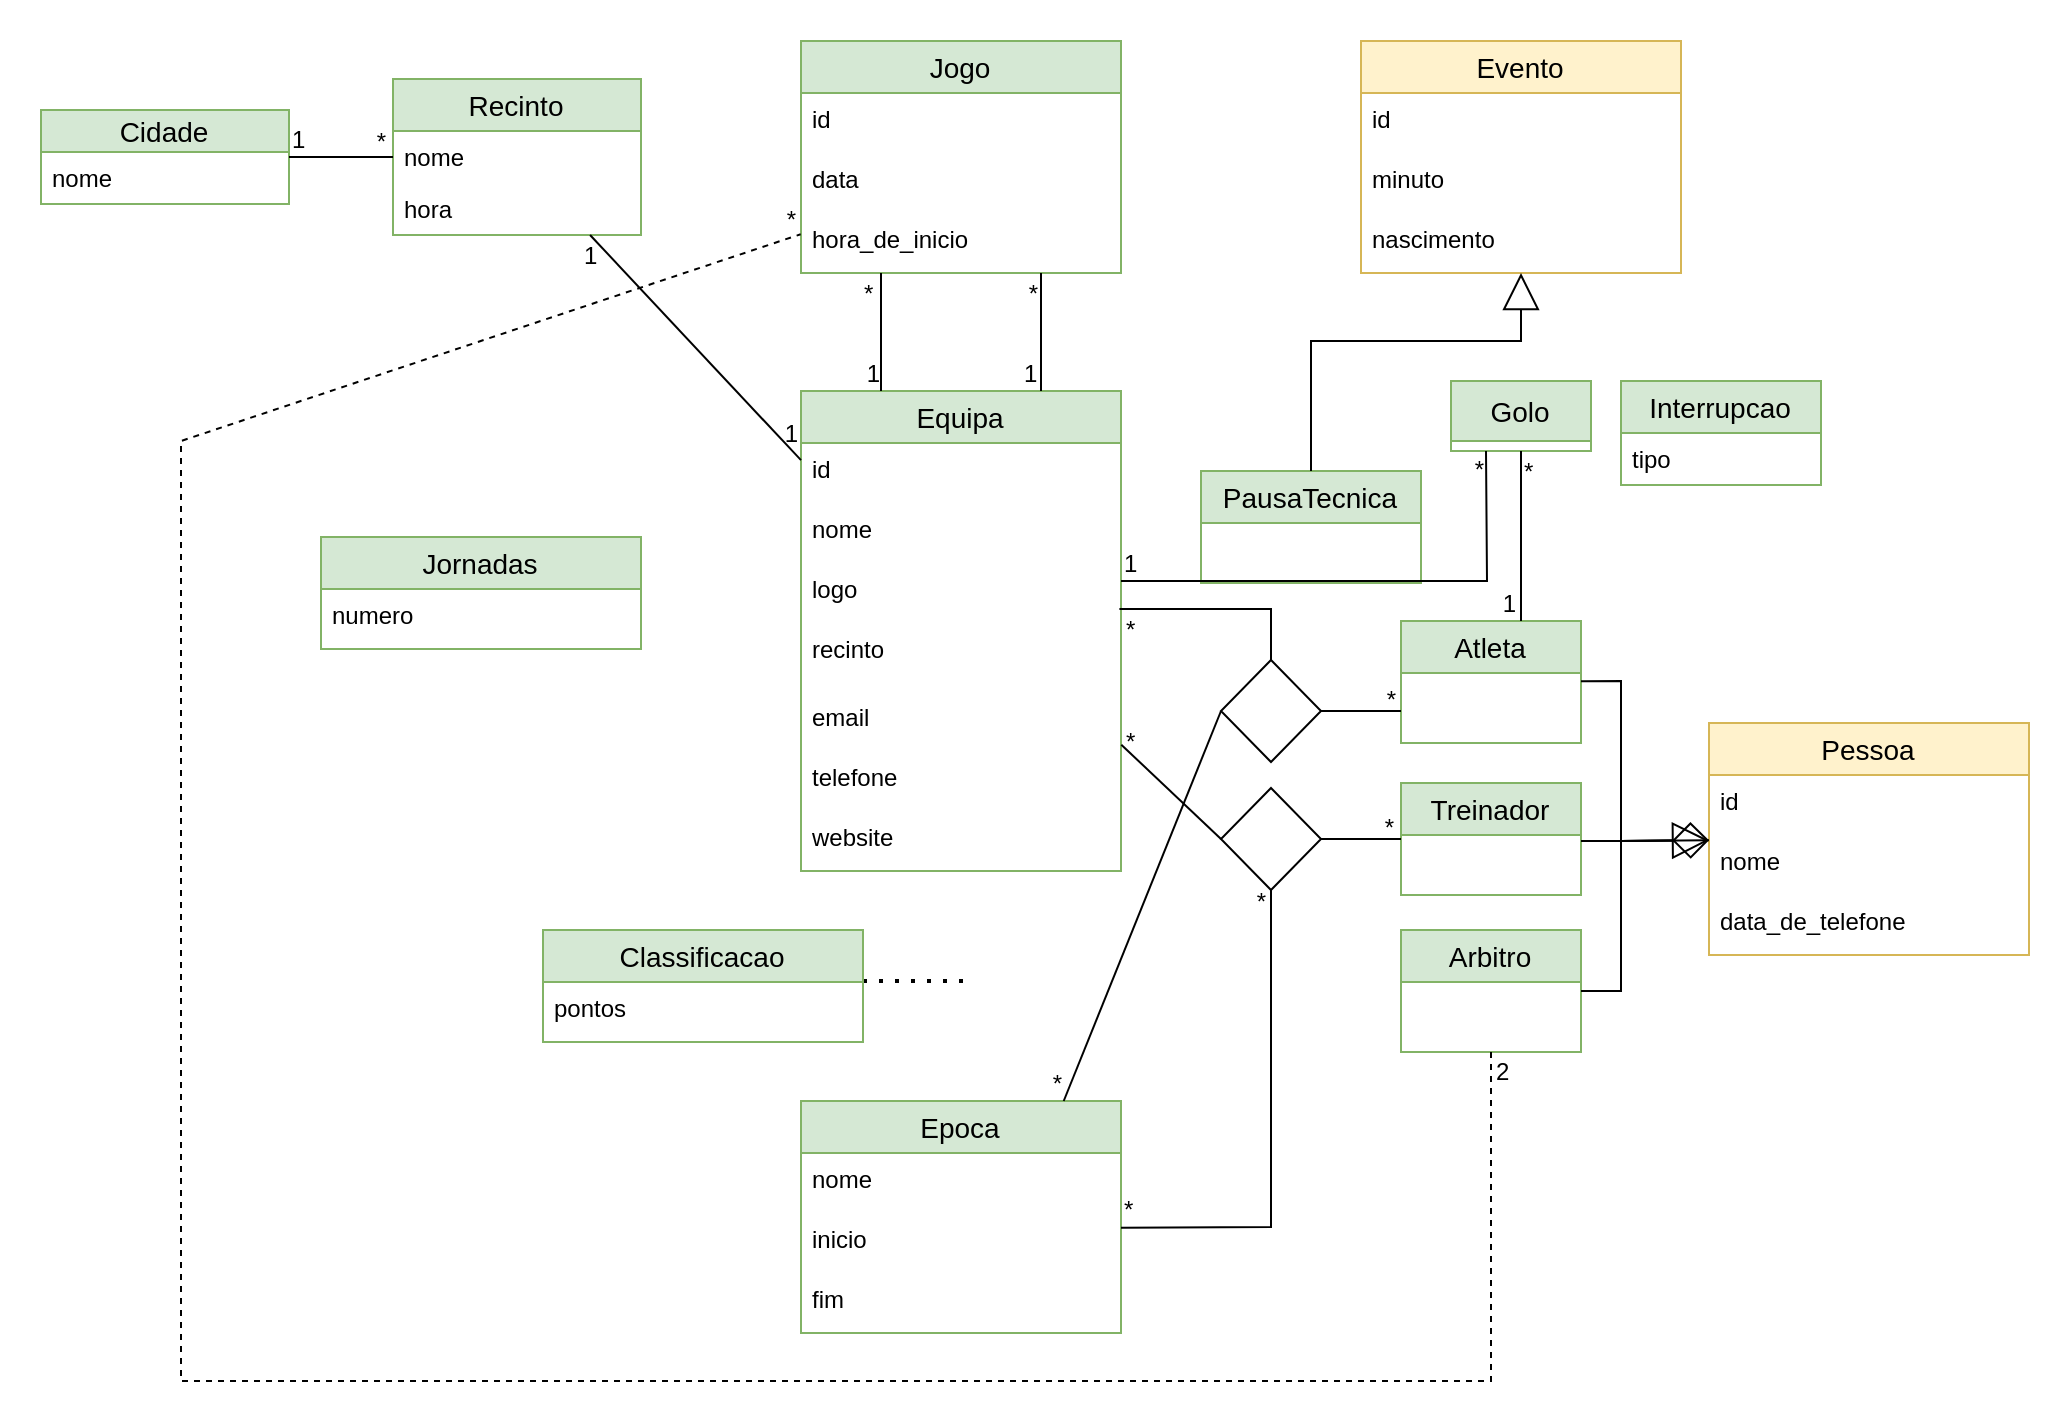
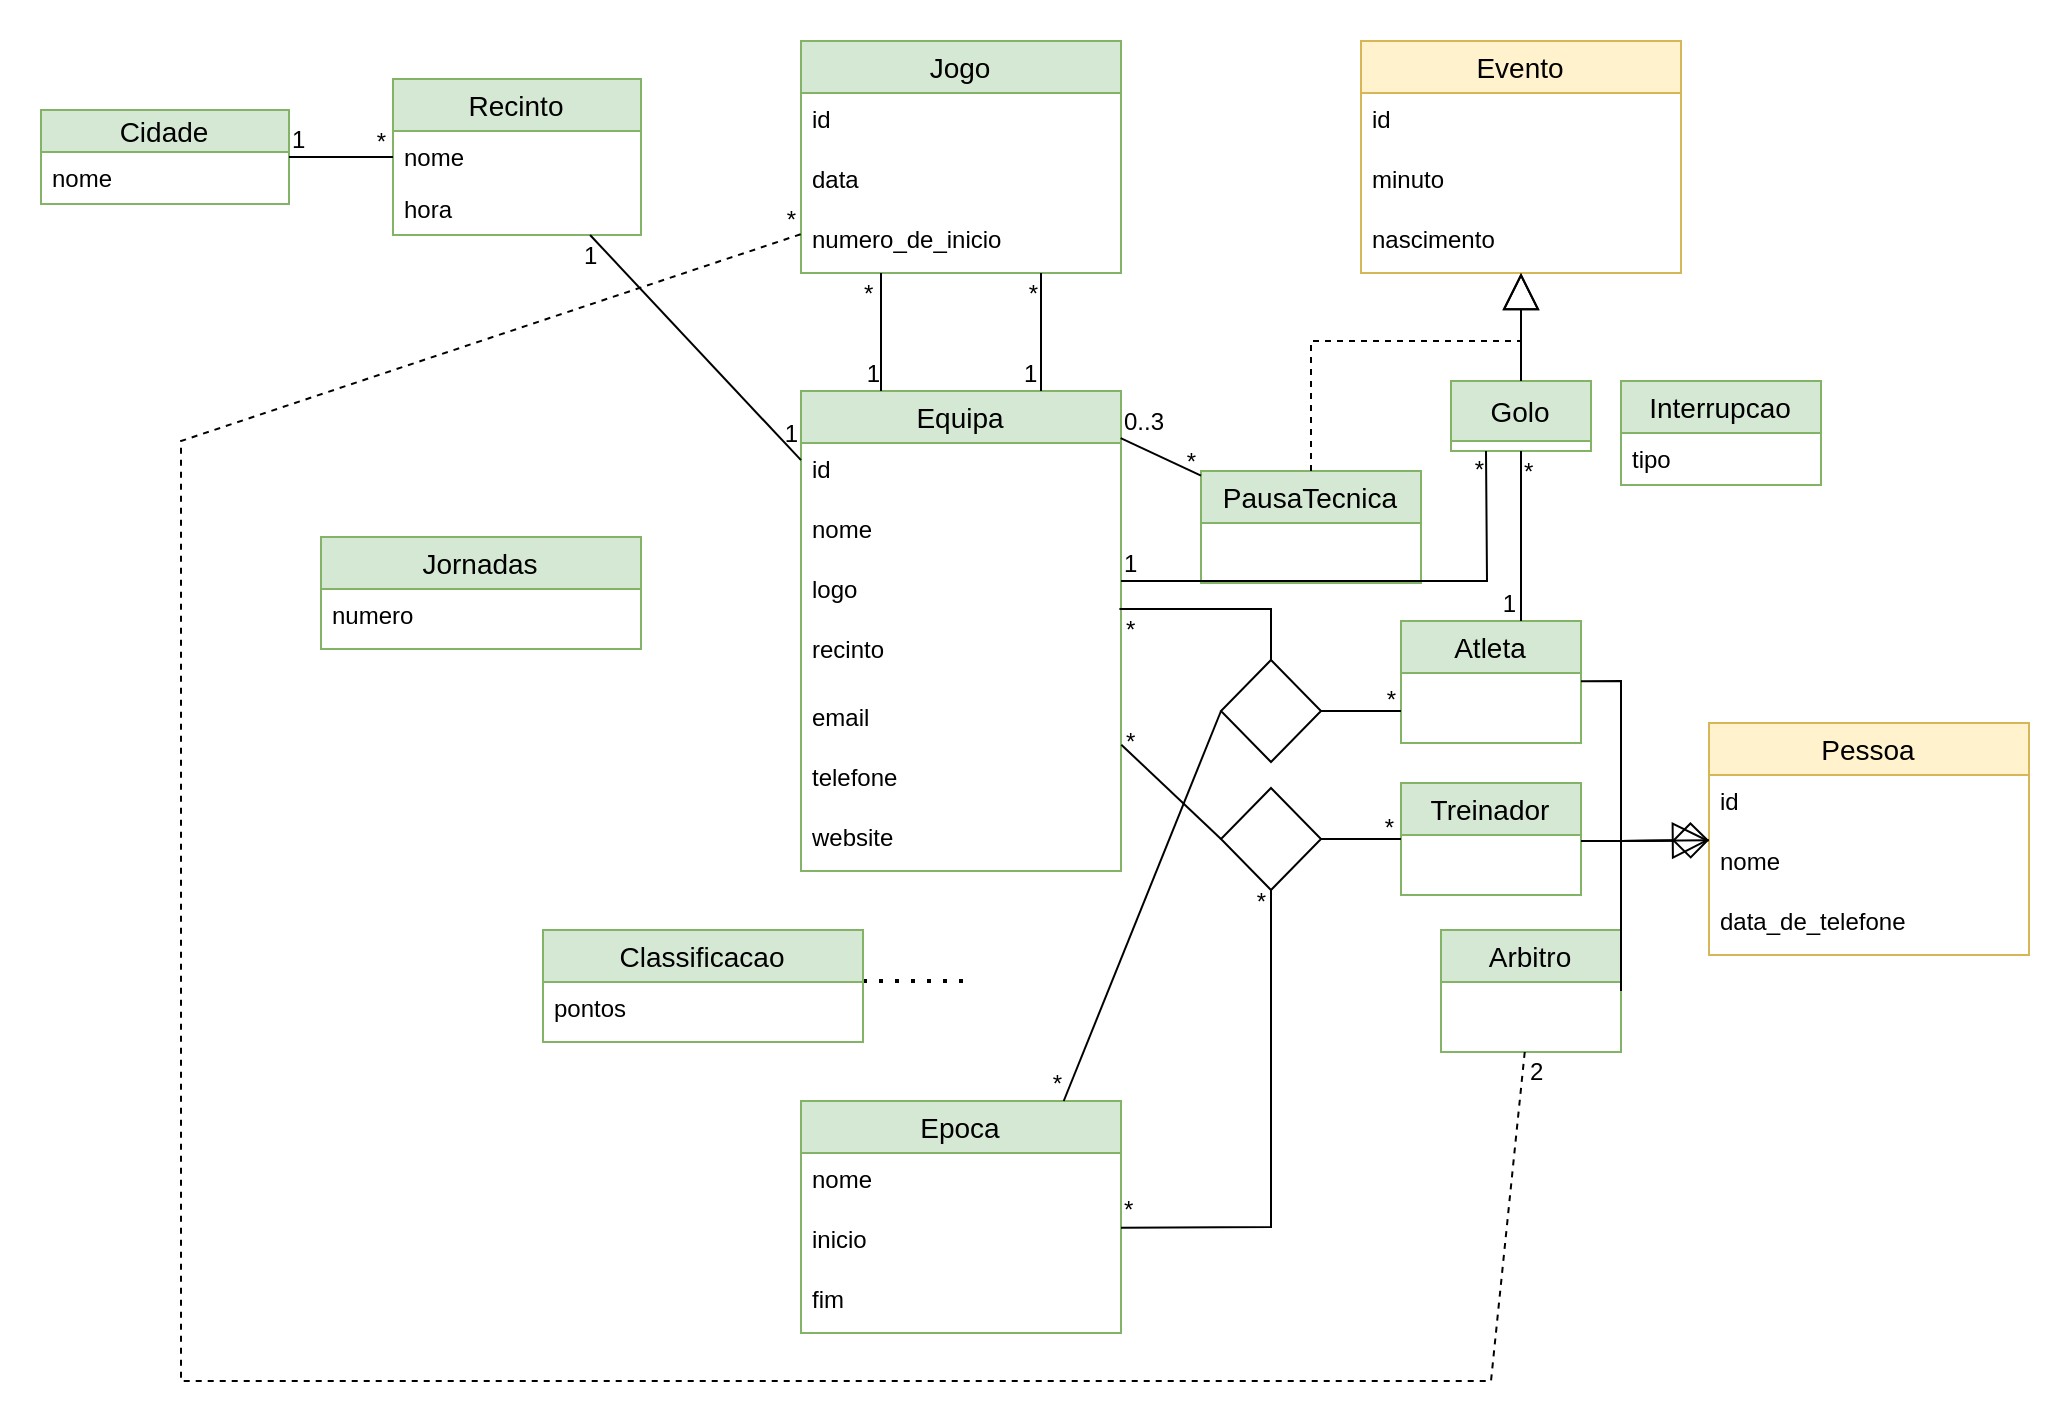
node "hora_de_inicio": label "hora_de_inicio" -> "numero_de_inicio"
edge "PausaTecnica" -> "Evento": style solid -> dashed
edge "Golo" -> "Evento": added
edge "PausaTecnica" -- "Equipa": added, labels "*", "0..3"
node "Arbitro": moved (1491, 991) -> (1531, 991)
